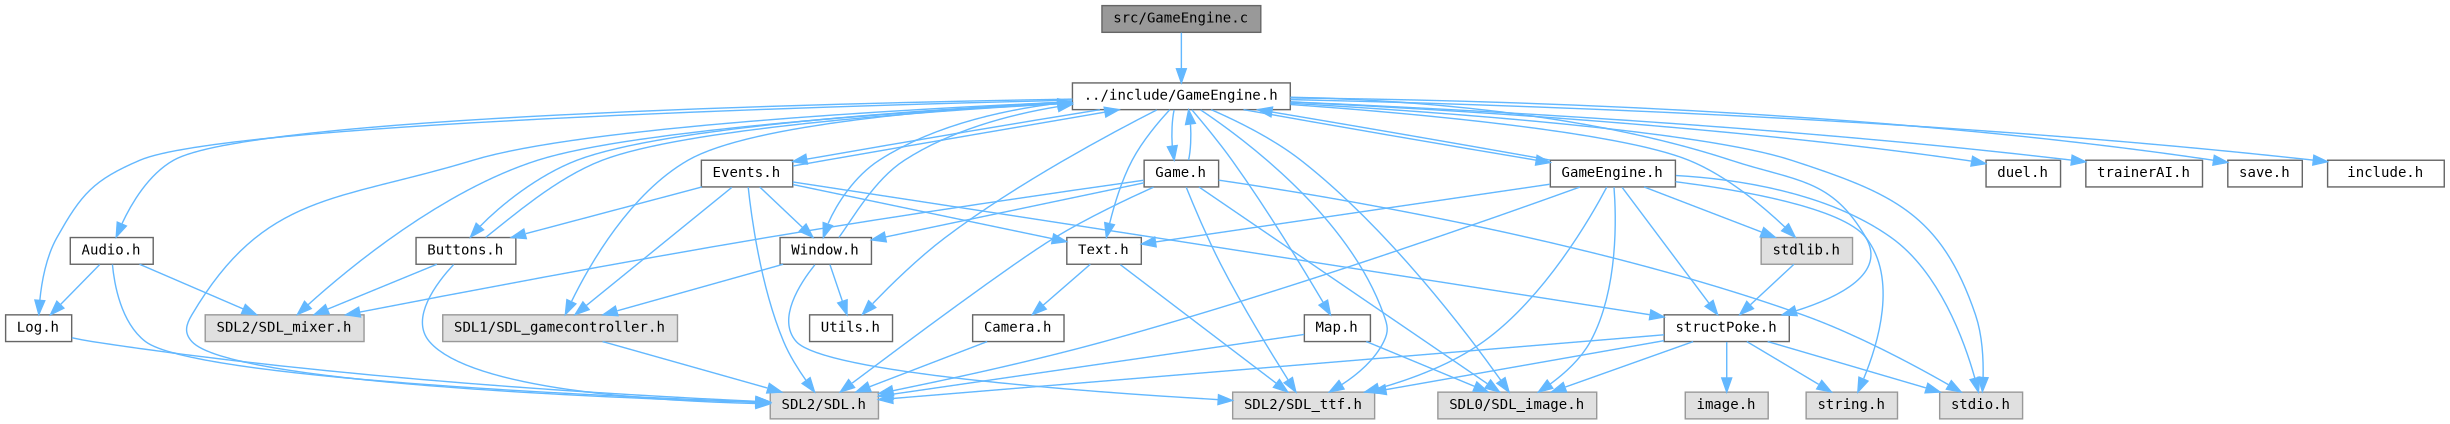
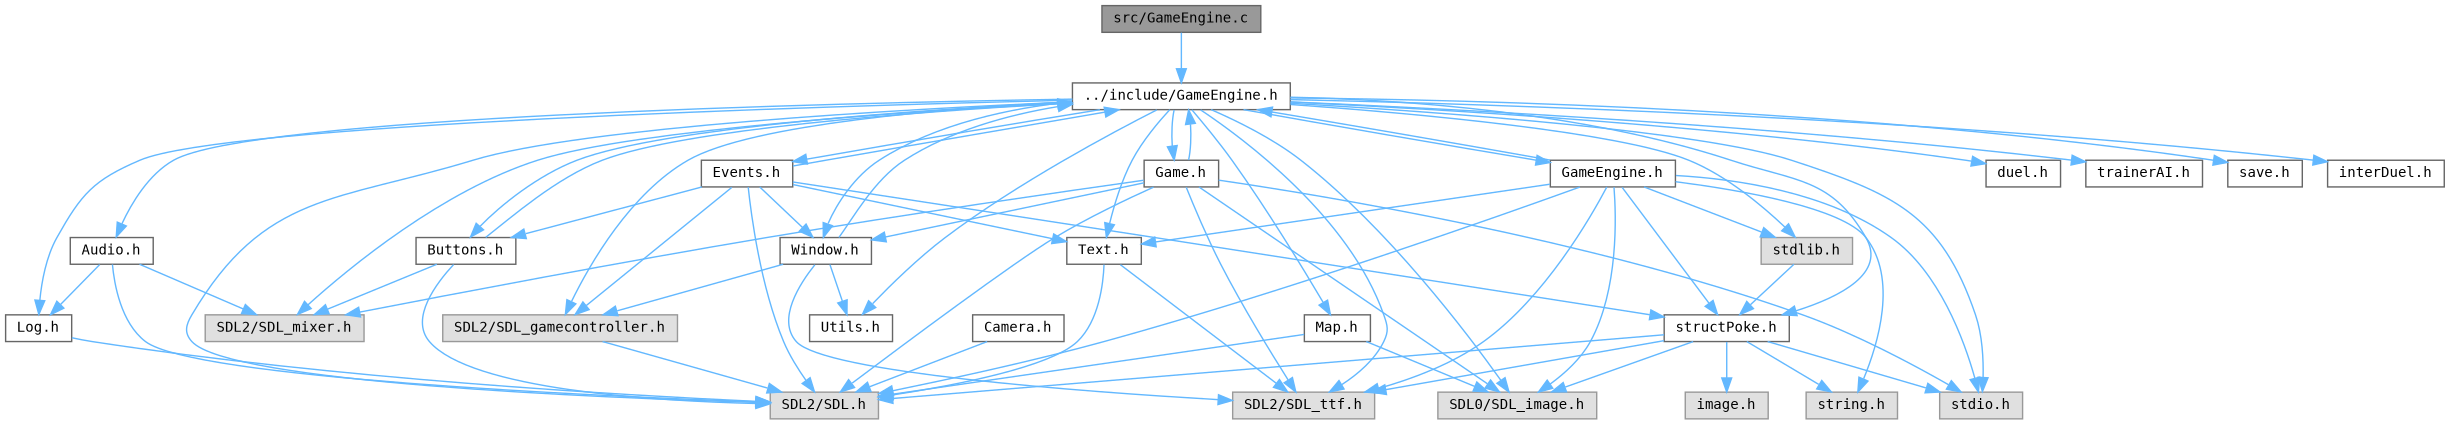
node "include.h": label "include.h" -> "interDuel.h"
edge "Text.h" -> "Camera.h": now "Text.h" -> "SDL2/SDL.h"
node "SDL1/SDL_gamecontroller.h": label "SDL1/SDL_gamecontroller.h" -> "SDL2/SDL_gamecontroller.h"
